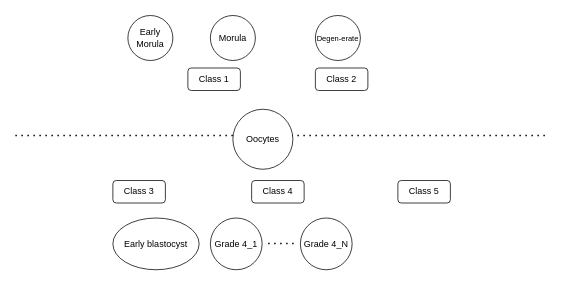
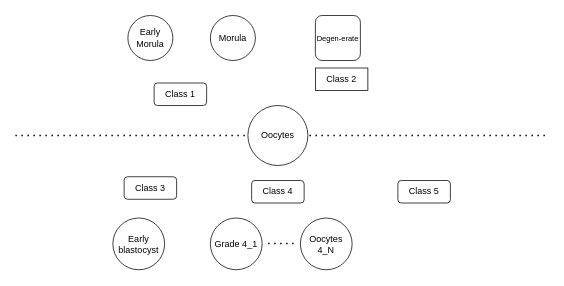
node "Degen-erate": shape ellipse -> rounded rectangle
node "Class 1": moved (214, 79) -> (180, 94)
node "Class 2": shape rounded rectangle -> rectangle
node "Oocytes": moved (263, 139) -> (278, 135)
node "Class 3": moved (139, 192) -> (150, 188)
node "Early blastocyst": size 86x52 -> 52x52
node "Grade 4_N": label "Grade 4_N" -> "Oocytes 4_N"
